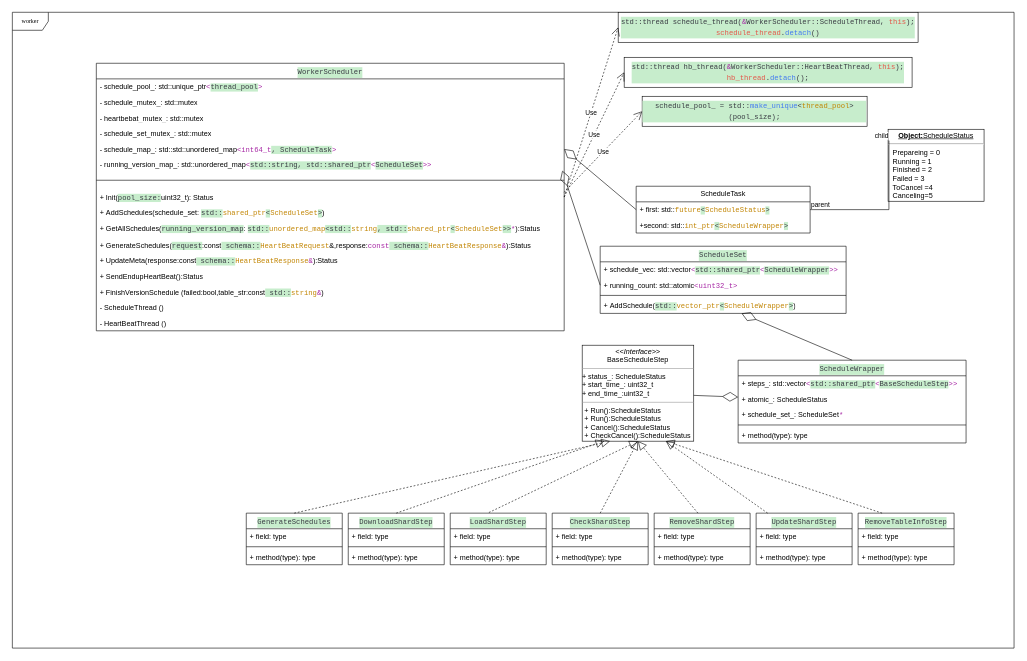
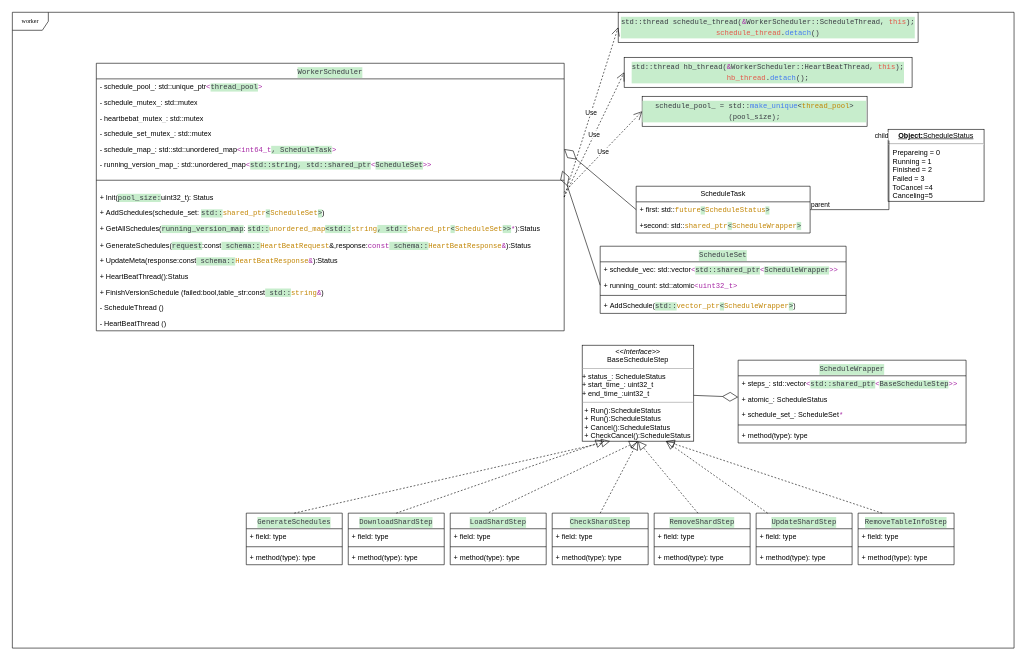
node "+second: std::int_ptr<ScheduleWrapper>": label "+second: std::int_ptr<ScheduleWrapper>" -> "+second: std::shared_ptr<ScheduleWrapper>"
node "+ SendEndupHeartBeat():Status": label "+ SendEndupHeartBeat():Status" -> "+ HeartBeatThread():Status"
edge "ScheduleWrapper" -> "+ AddSchedule(std::vector_ptr<ScheduleWrapper>)": removed
